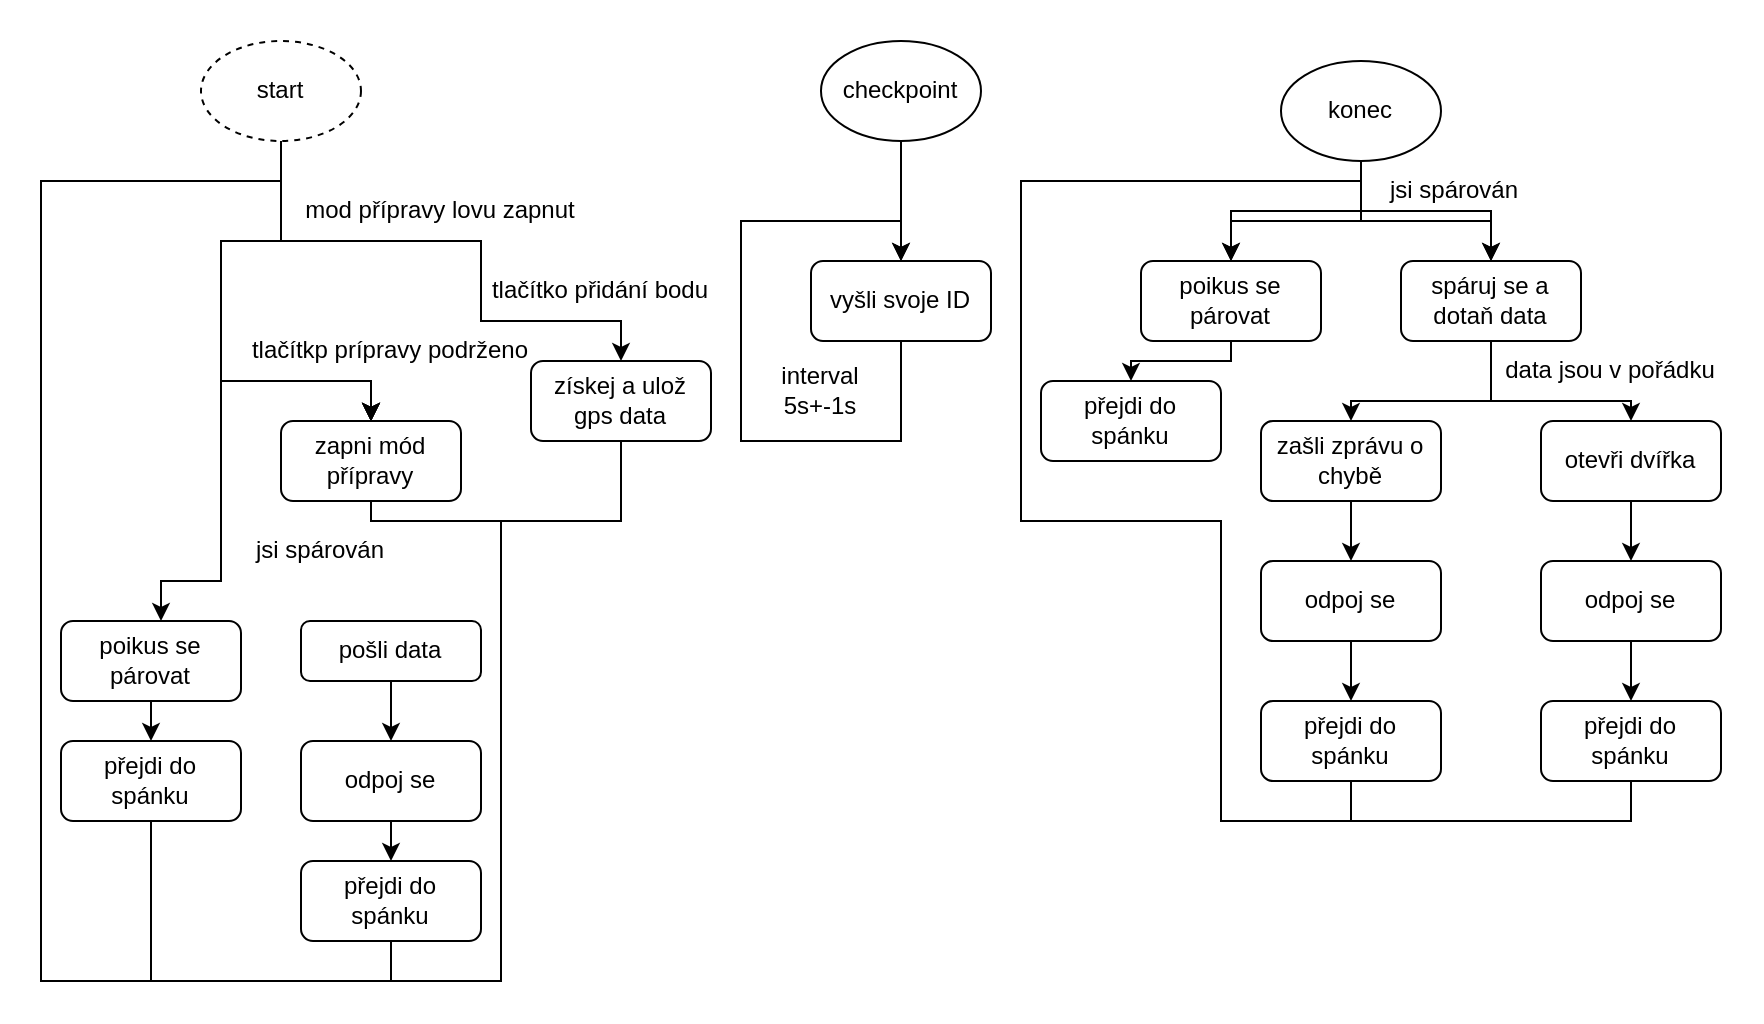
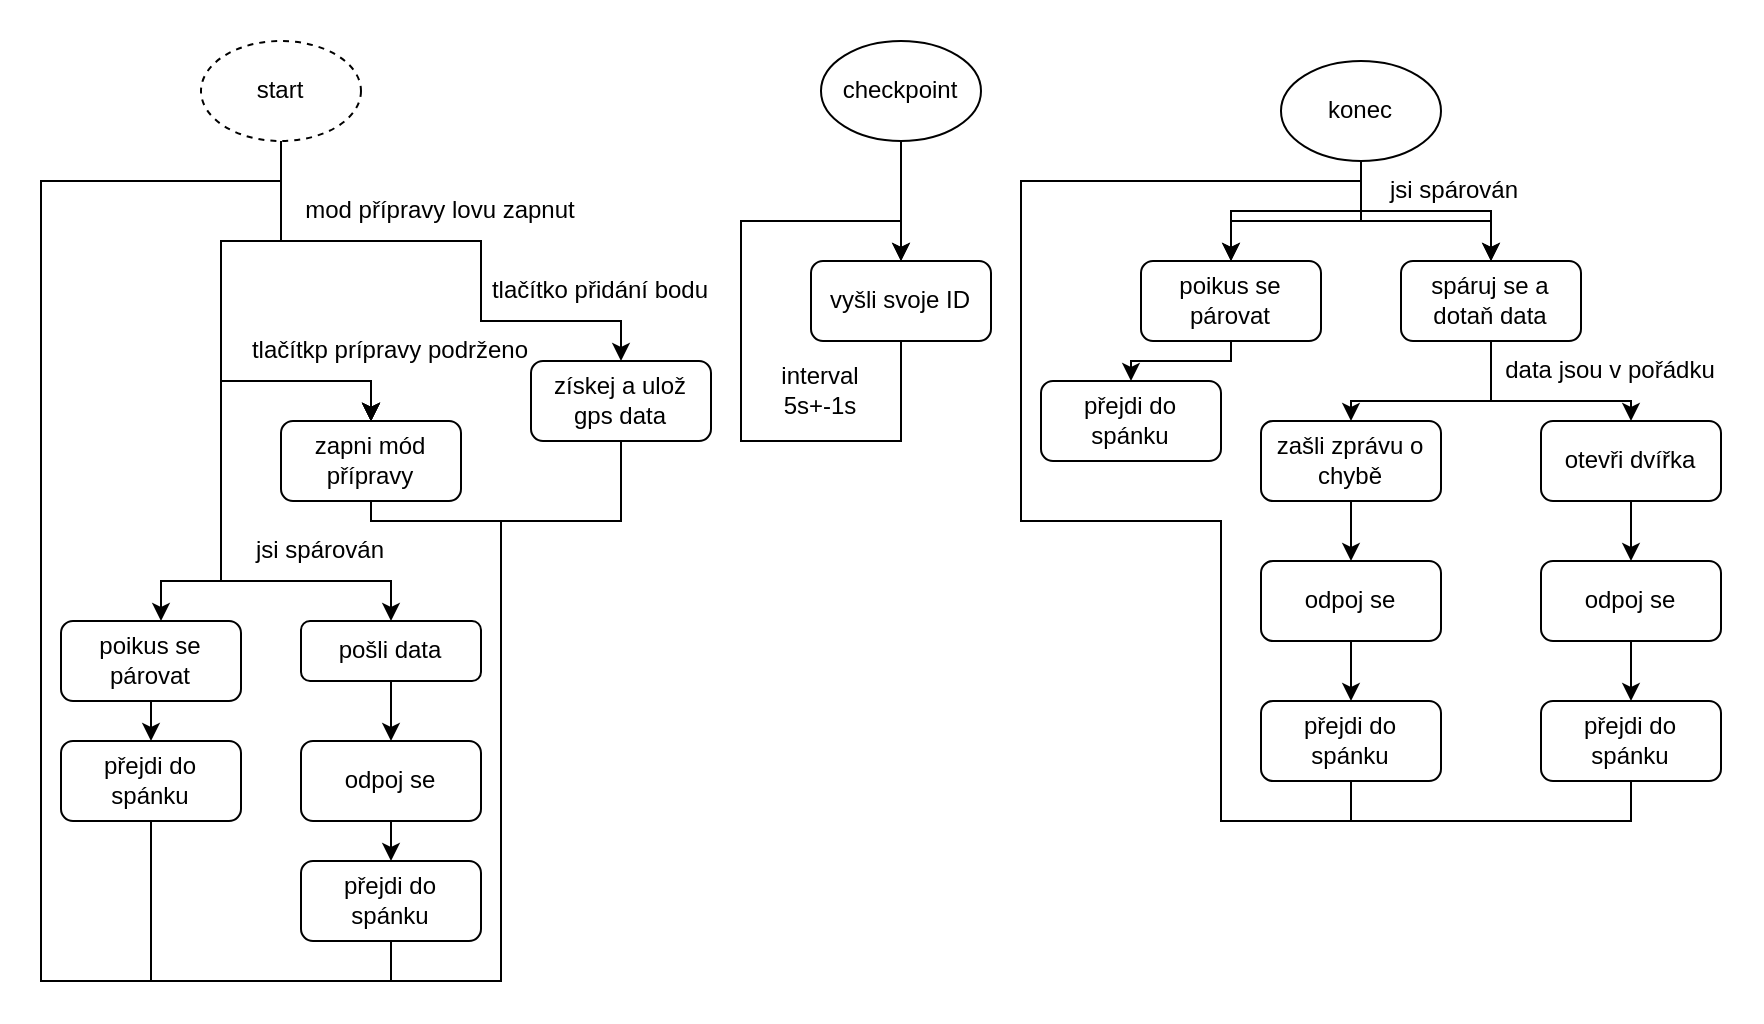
edge "start" -> "pošli data": added
